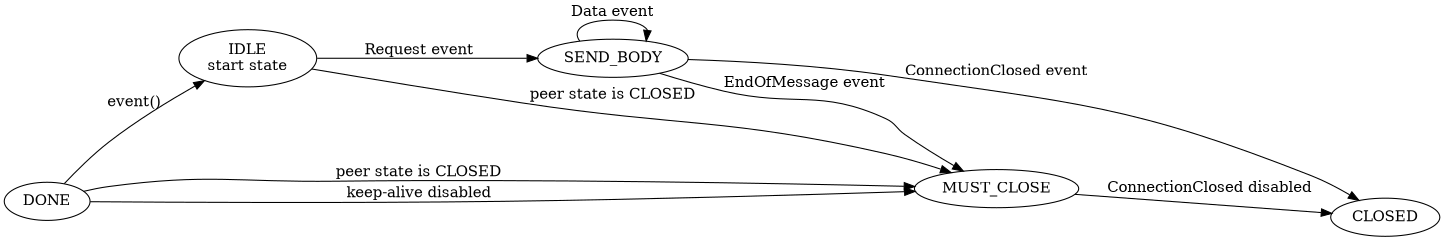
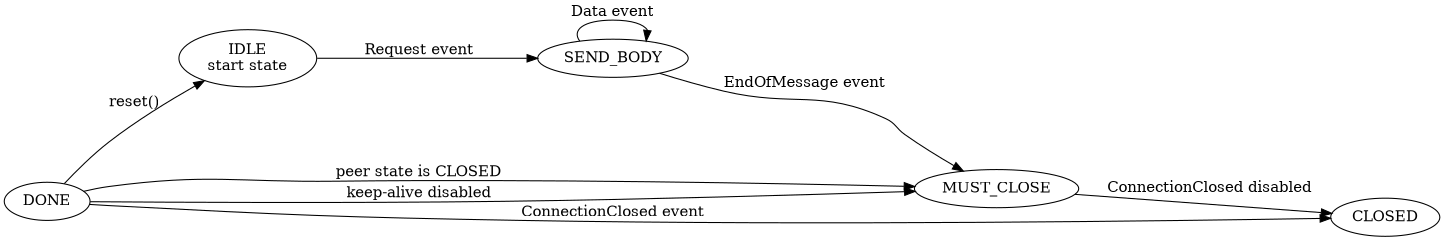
edge "SEND_BODY" -> "CLOSED": now "DONE" -> "CLOSED"
edge "DONE" -> "IDLE start state": label "event()" -> "reset()"
edge "IDLE start state" -> "MUST_CLOSE": removed, label "peer state is CLOSED"
